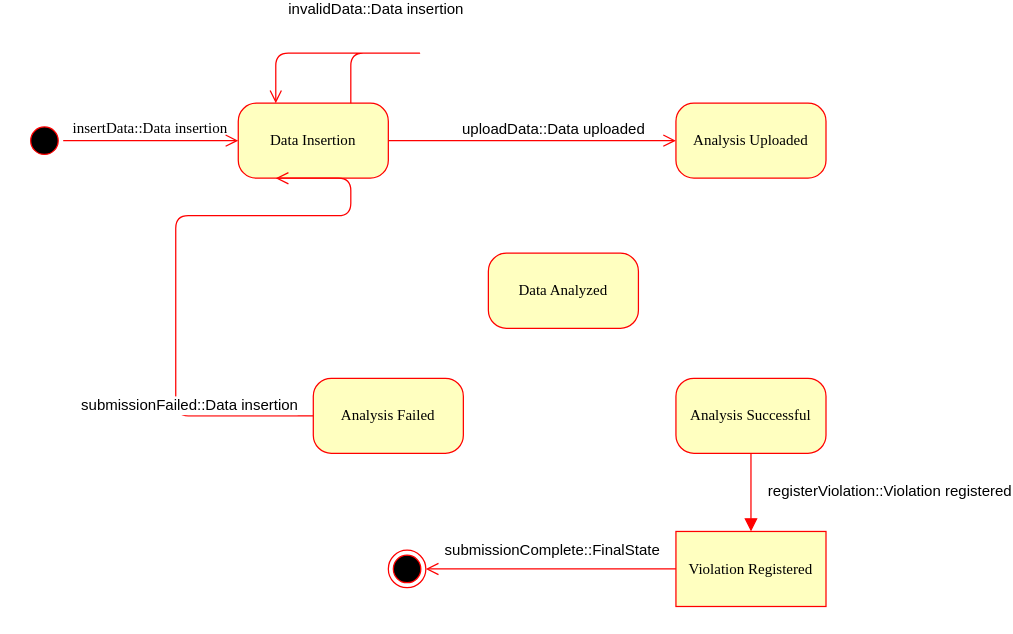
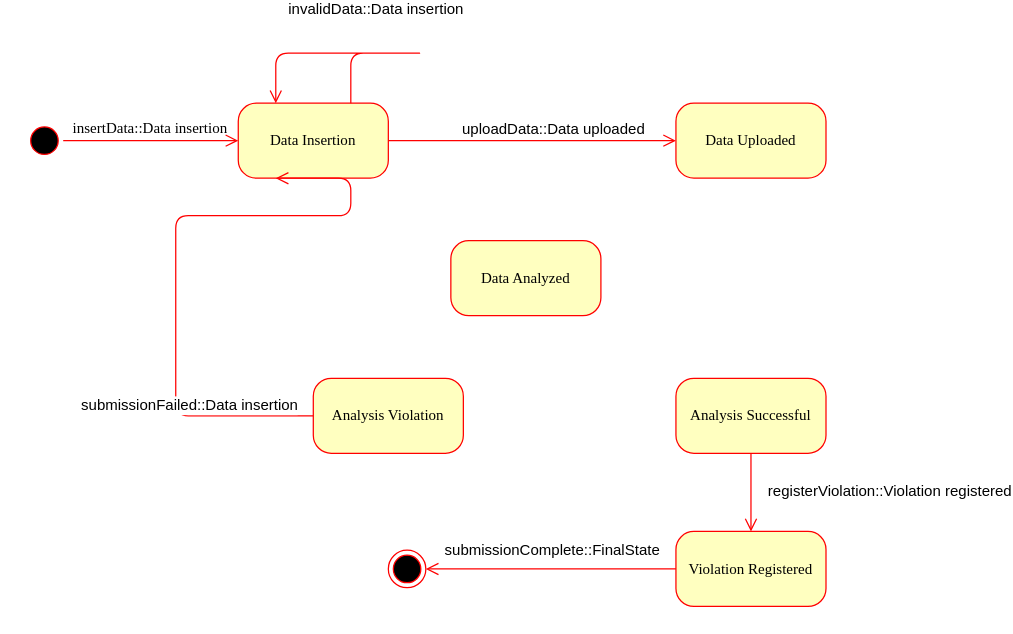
node "Analysis Uploaded": label "Analysis Uploaded" -> "Data Uploaded"
node "Data Analyzed": moved (563, 291) -> (526, 278)
node "Analysis Failed": label "Analysis Failed" -> "Analysis Violation"
edge "Analysis Successful" -> "Violation Registered": arrowhead block -> open
node "Violation Registered": shape rectangle -> rounded rectangle
